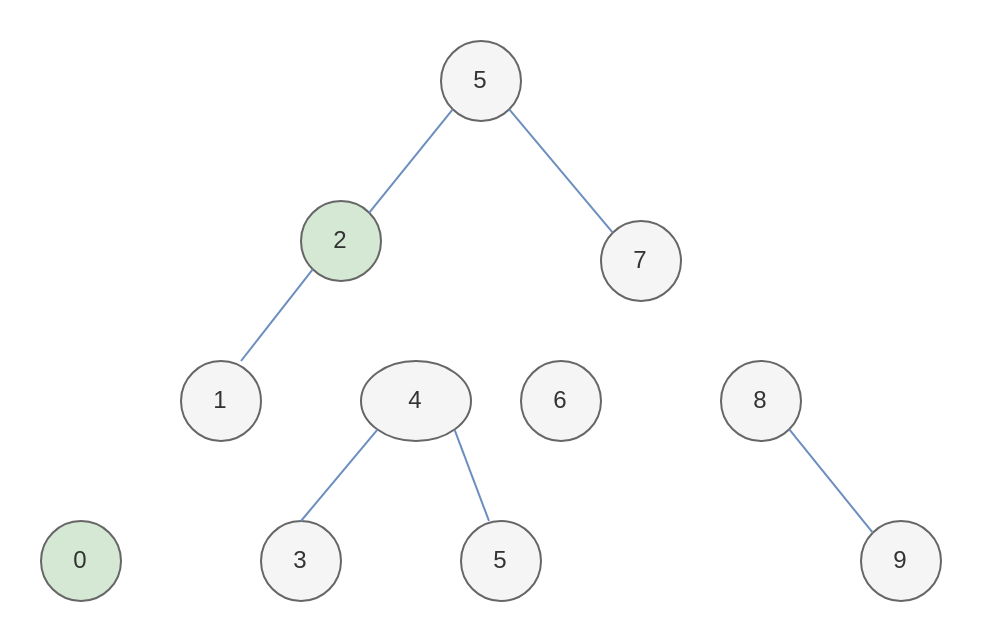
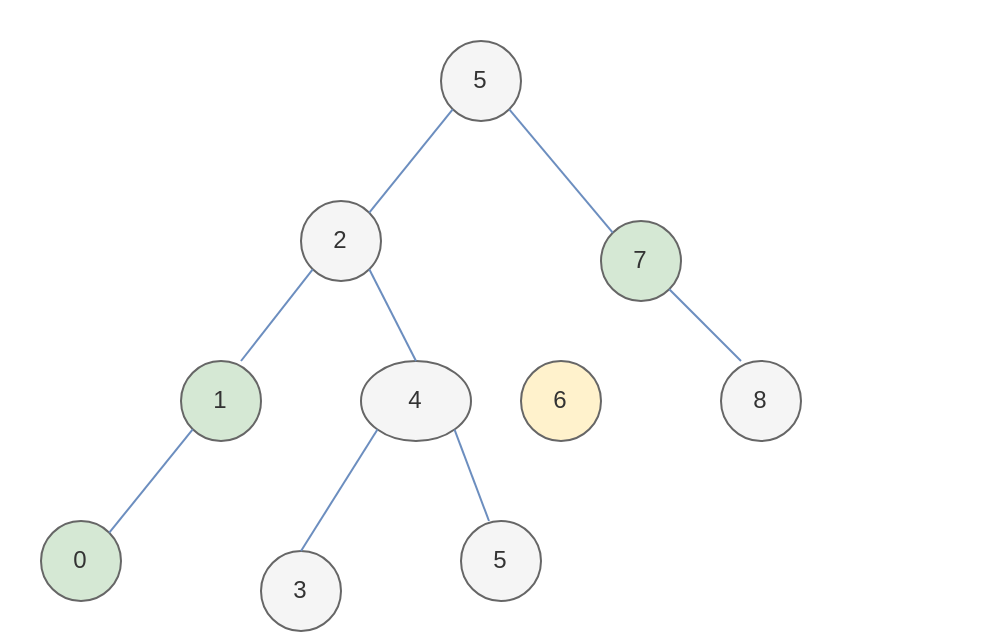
node "2": fillcolor #d5e8d4 -> #f5f5f5
node "7": fillcolor #f5f5f5 -> #d5e8d4
edge "2" -- "4": added
edge "7" -- "8": added
node "1": fillcolor #f5f5f5 -> #d5e8d4
node "6": fillcolor #f5f5f5 -> #fff2cc
edge "1" -- "0": added
edge "8" -- "9": removed
node "3": moved (301, 561) -> (301, 591)
node "9": removed
